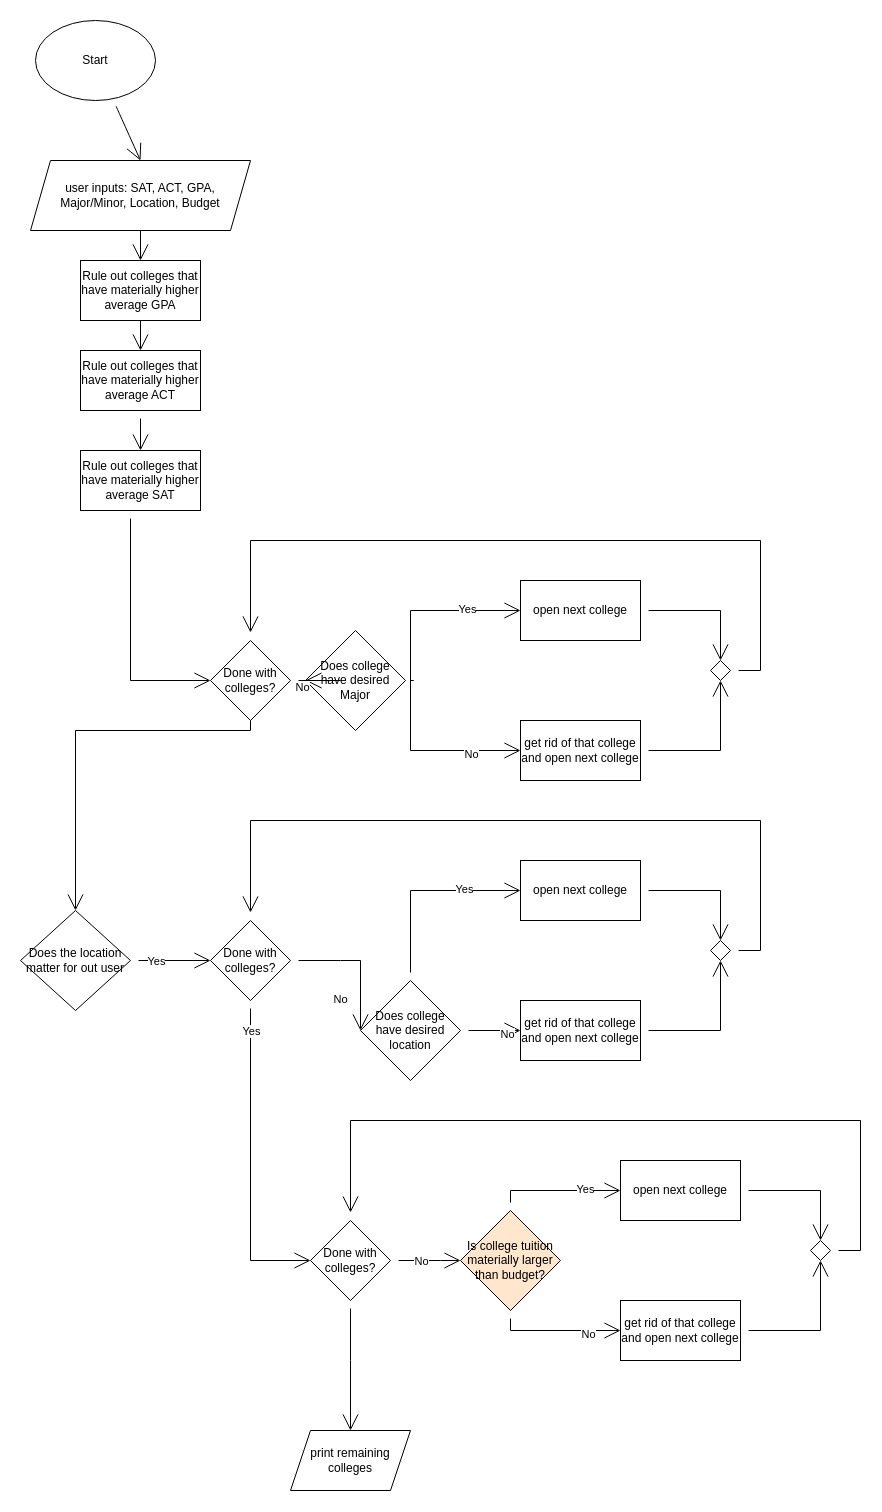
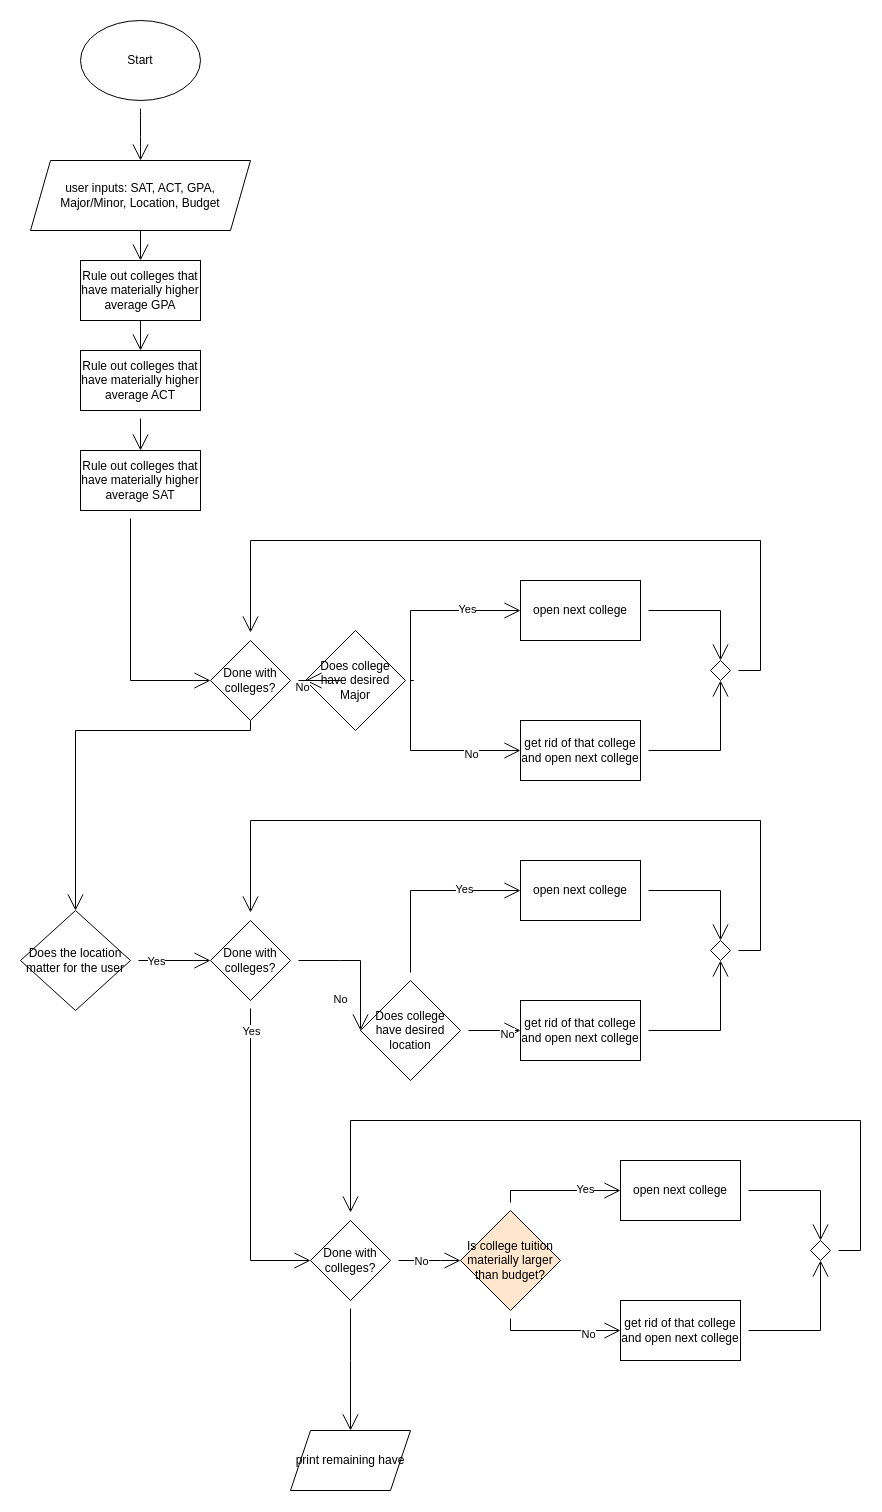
node "Start": moved (96, 61) -> (141, 61)
node "Does the location matter for out user": label "Does the location matter for out user" -> "Does the location matter for the user"
node "print remaining colleges": label "print remaining colleges" -> "print remaining have"
